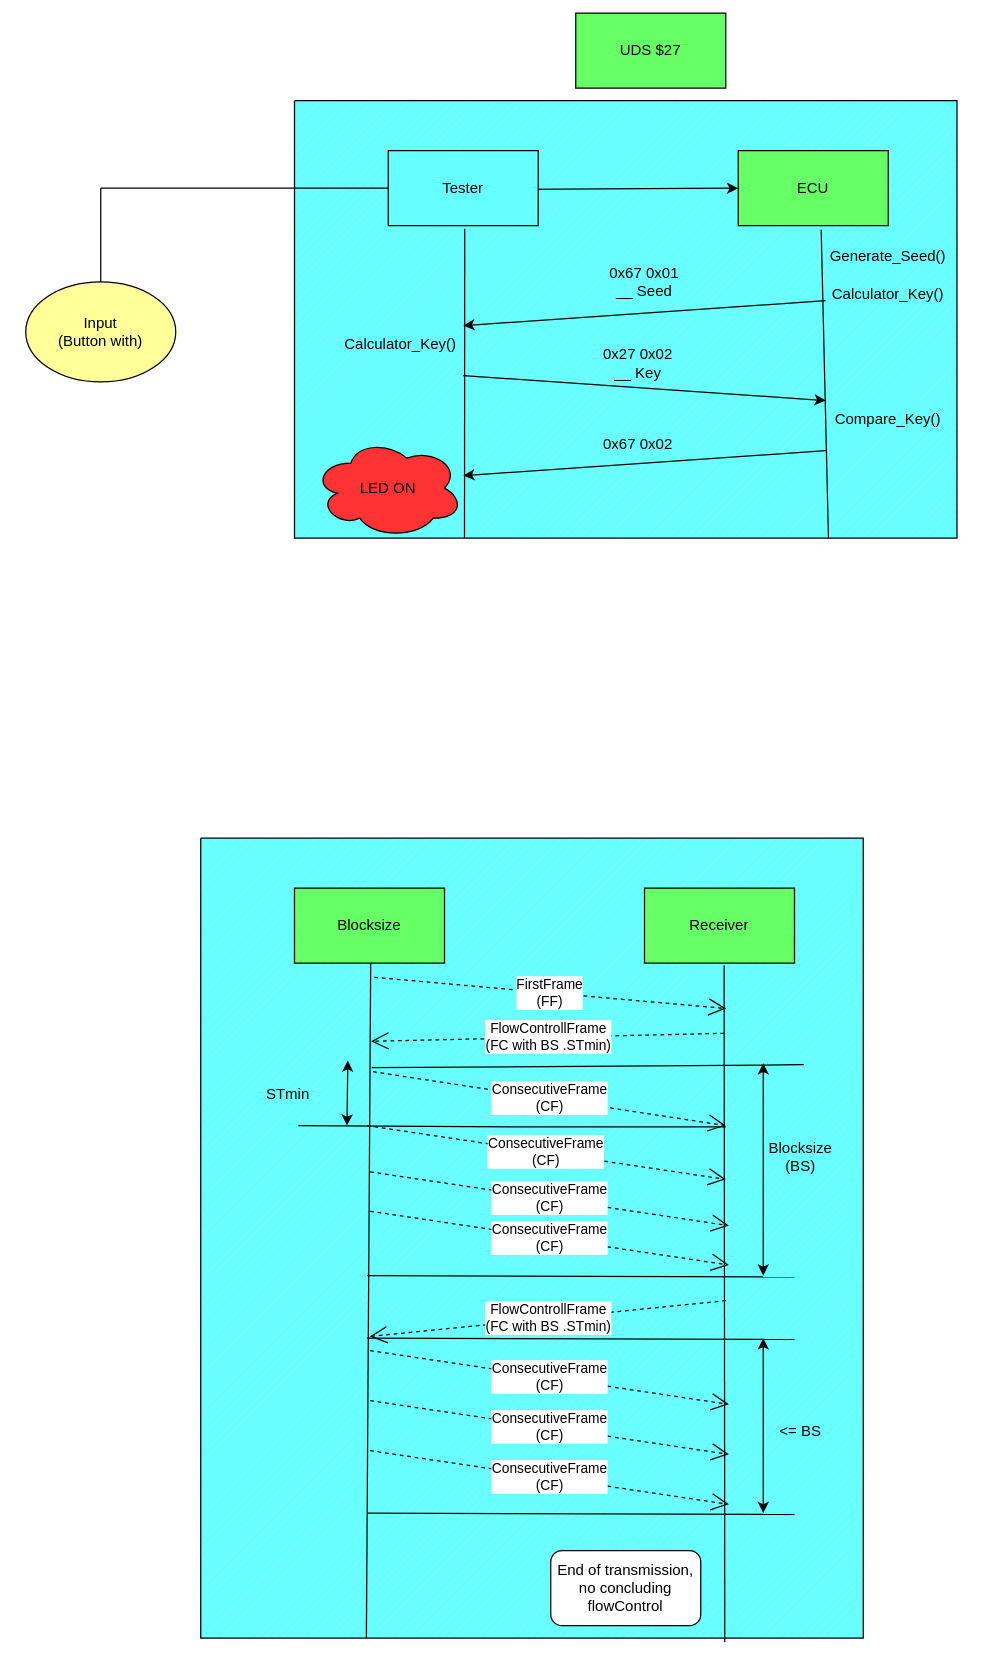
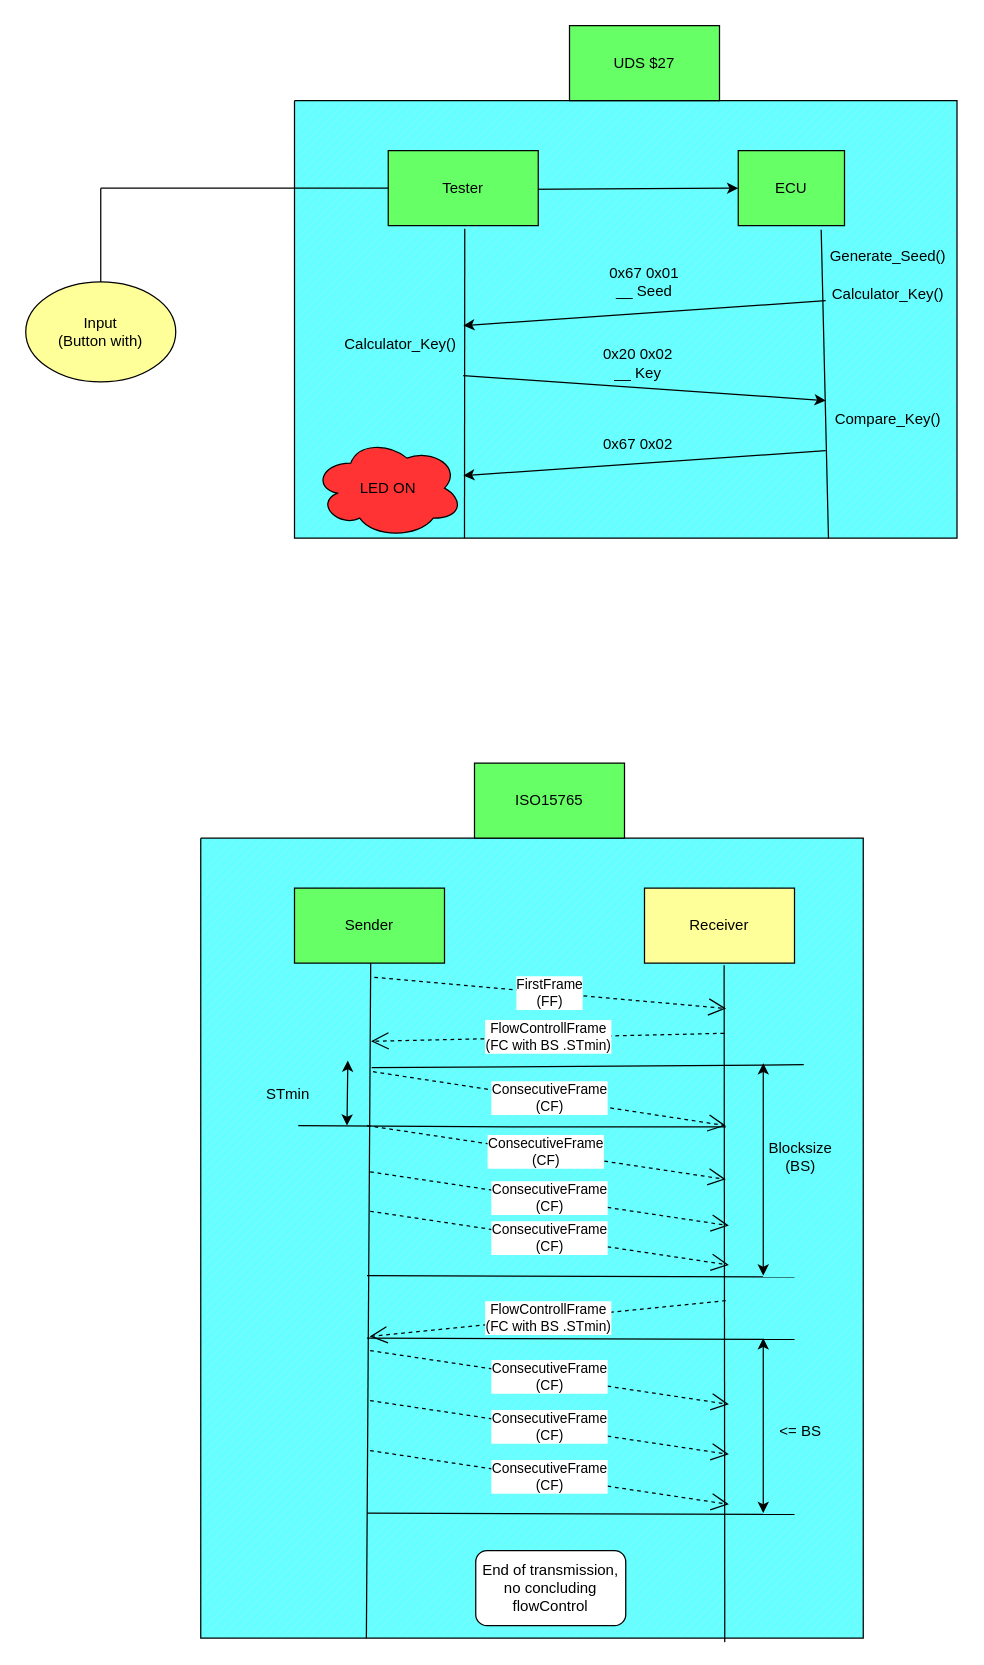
node "UDS $27": moved (651, 51) -> (644, 63)
node "Tester": fillcolor #66ffff -> #66ff66
node "ECU": size 150x75 -> 106x75
node "0x27 0x02 __ Key": label "0x27 0x02 __ Key" -> "0x20 0x02 __ Key"
node "ISO15765": added
node "Blocksize": label "Blocksize" -> "Sender"
node "Receiver": fillcolor #66ff66 -> #ffff99
node "End of transmission, no concluding flowControl": moved (626, 1588) -> (551, 1588)
